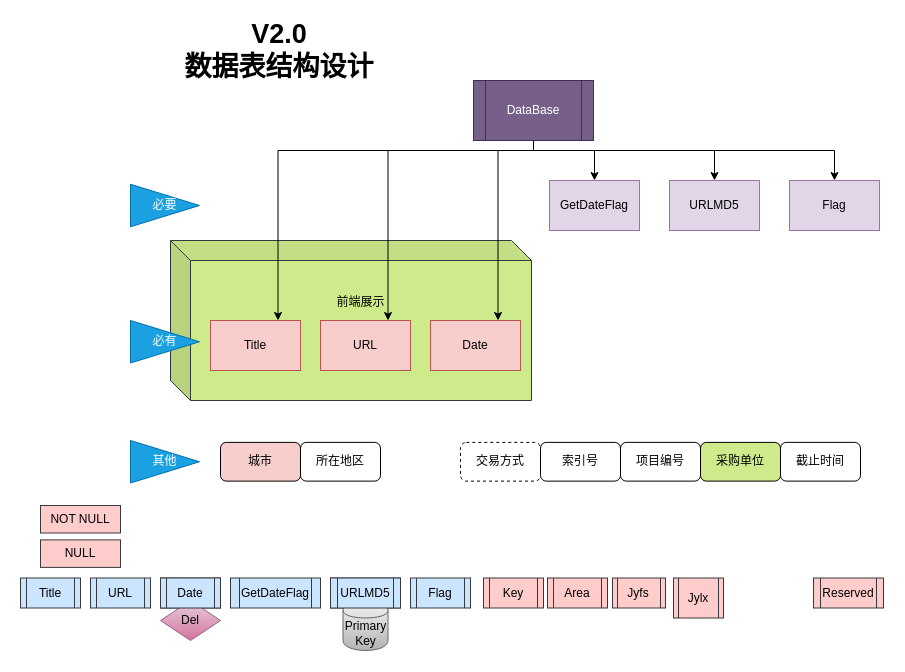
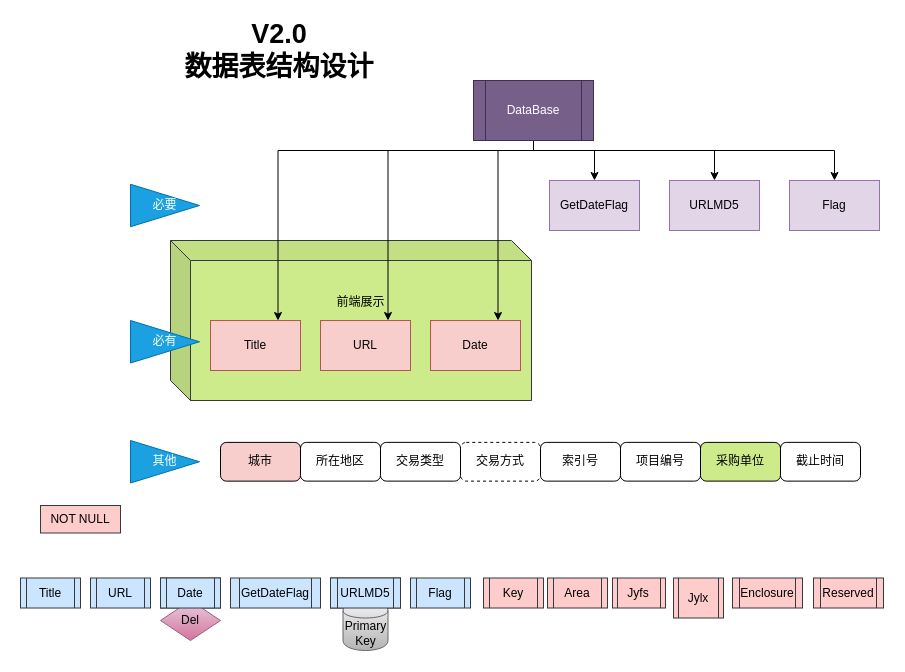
node "交易类型": added
node "NULL": removed
node "Enclosure": added
